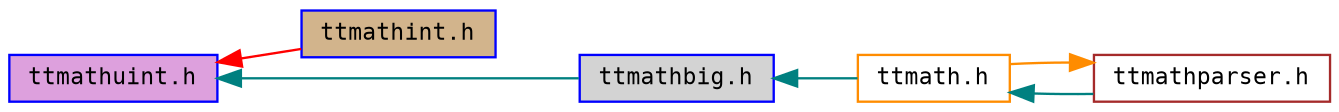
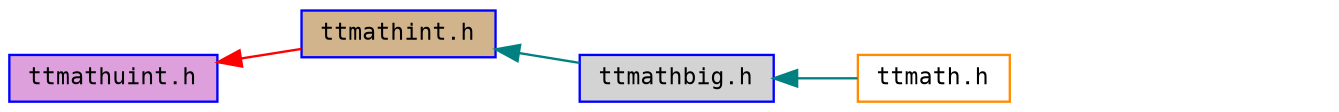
edge "ttmathbig.h" -> "ttmathuint.h": now "ttmathbig.h" -> "ttmathint.h"
node "ttmathparser.h": removed
